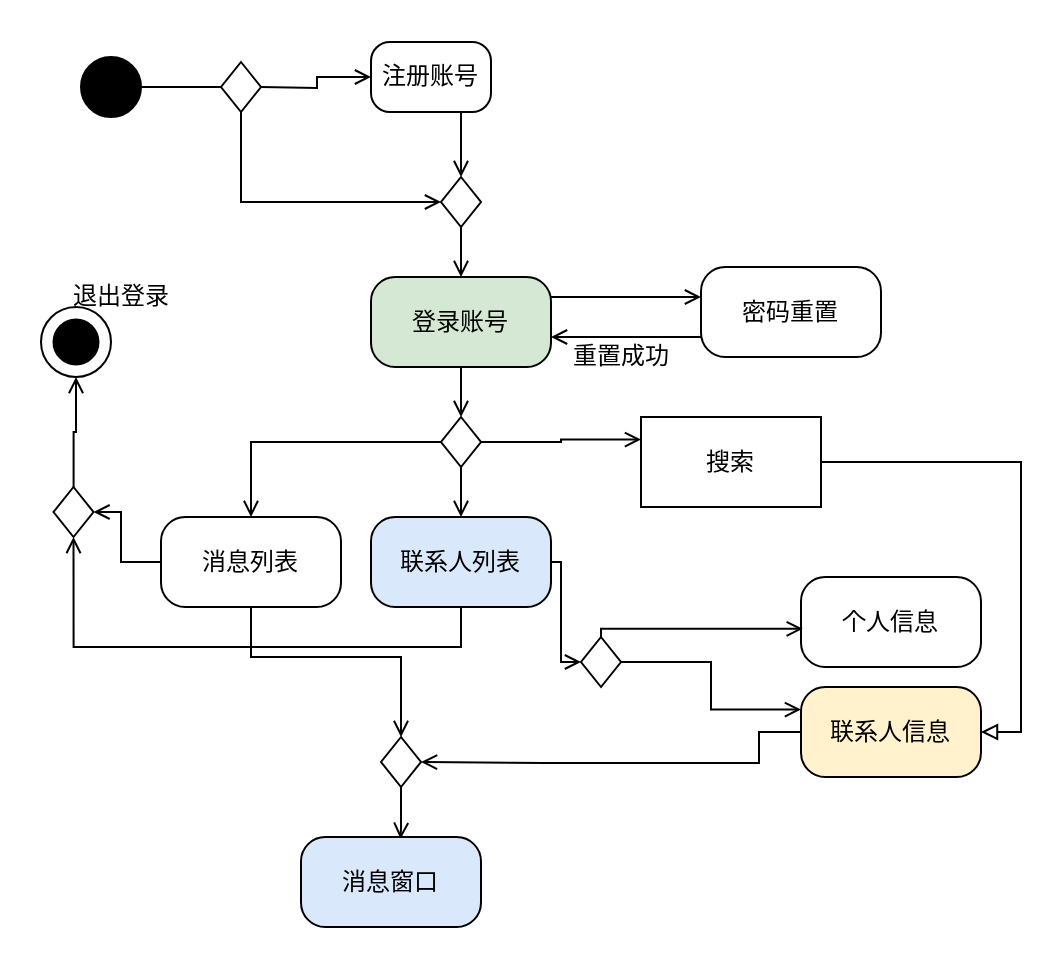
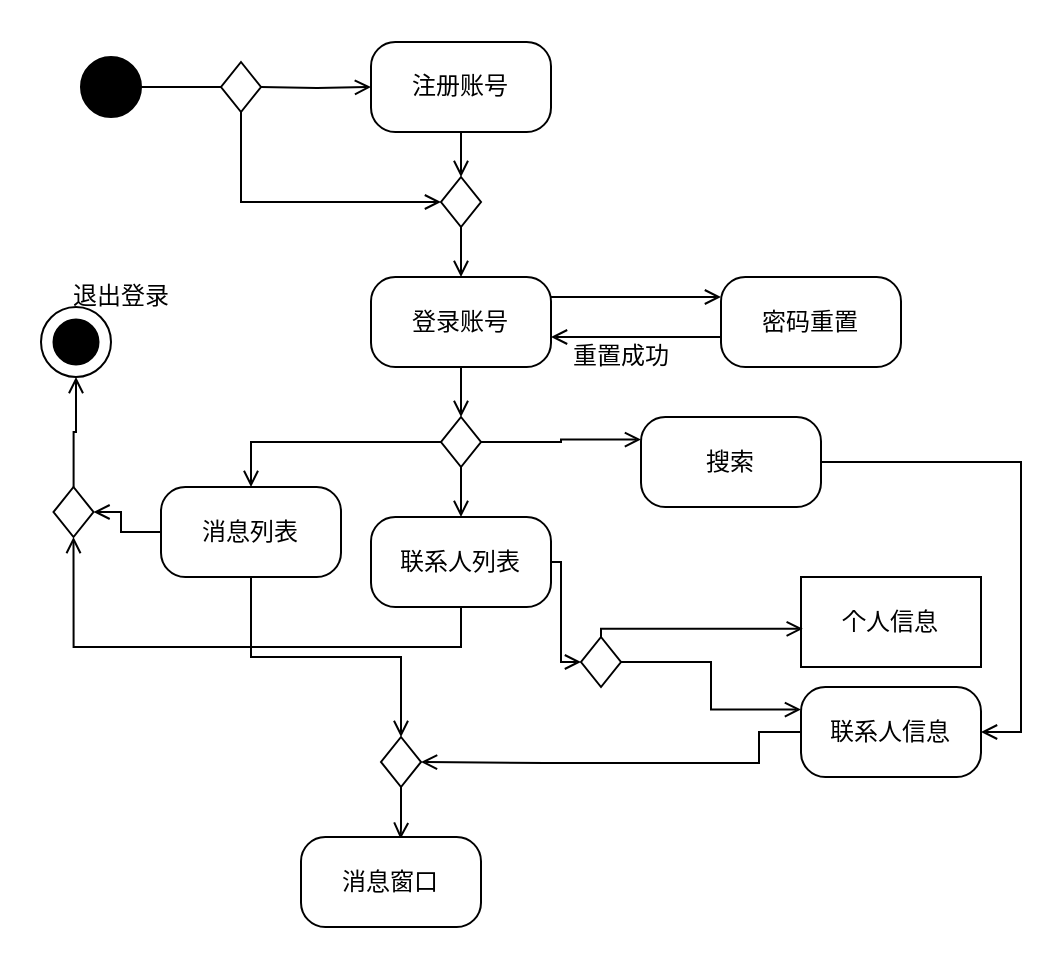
node "注册账号": size 120x70 -> 180x90
node "密码重置": moved (791, 312) -> (811, 322)
node "登录账号": fillcolor #d5e8d4 -> #ffffff
node "搜索": shape rectangle -> rounded rectangle
node "消息列表": moved (251, 562) -> (251, 532)
node "联系人列表": fillcolor #dae8fc -> #ffffff
node "个人信息": shape rounded rectangle -> rectangle
node "联系人信息": fillcolor #fff2cc -> #ffffff
edge "搜索" -> "联系人信息": arrowhead block -> open
node "消息窗口": fillcolor #dae8fc -> #ffffff
